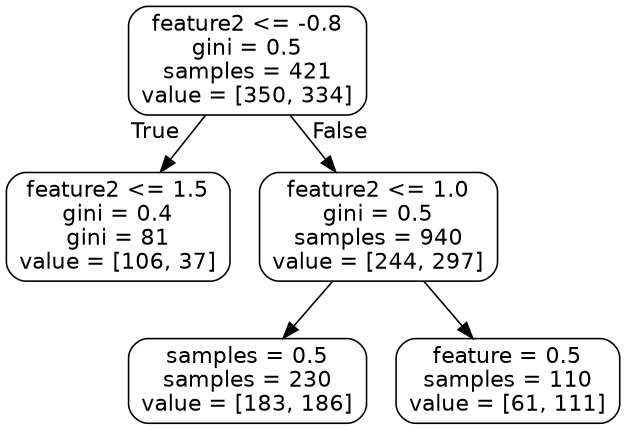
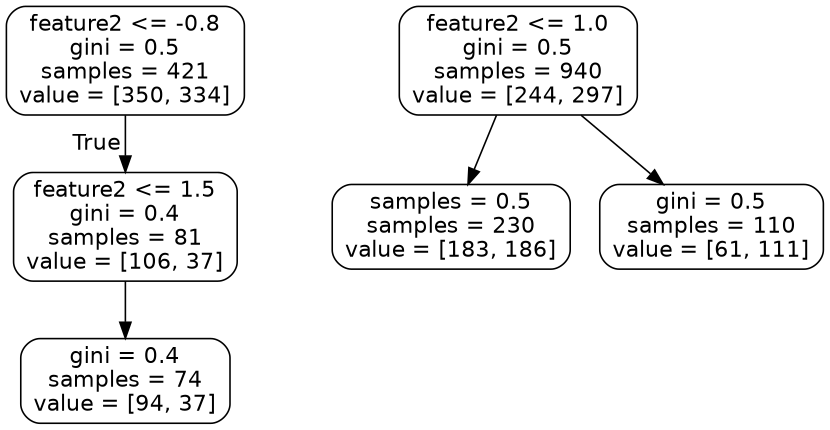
edge "feature2 <= -0.8 gini = 0.5 samples = 421 value = [350, 334]" -> "feature2 <= 1.0 gini = 0.5 samples = 940 value = [244, 297]": removed
node "feature2 <= 1.5 gini = 0.4 gini = 81 value = [106, 37]": label "feature2 <= 1.5 gini = 0.4 gini = 81 value = [106, 37]" -> "feature2 <= 1.5 gini = 0.4 samples = 81 value = [106, 37]"
node "gini = 0.4 samples = 74 value = [94, 37]": added
node "feature = 0.5 samples = 110 value = [61, 111]": label "feature = 0.5 samples = 110 value = [61, 111]" -> "gini = 0.5 samples = 110 value = [61, 111]"
